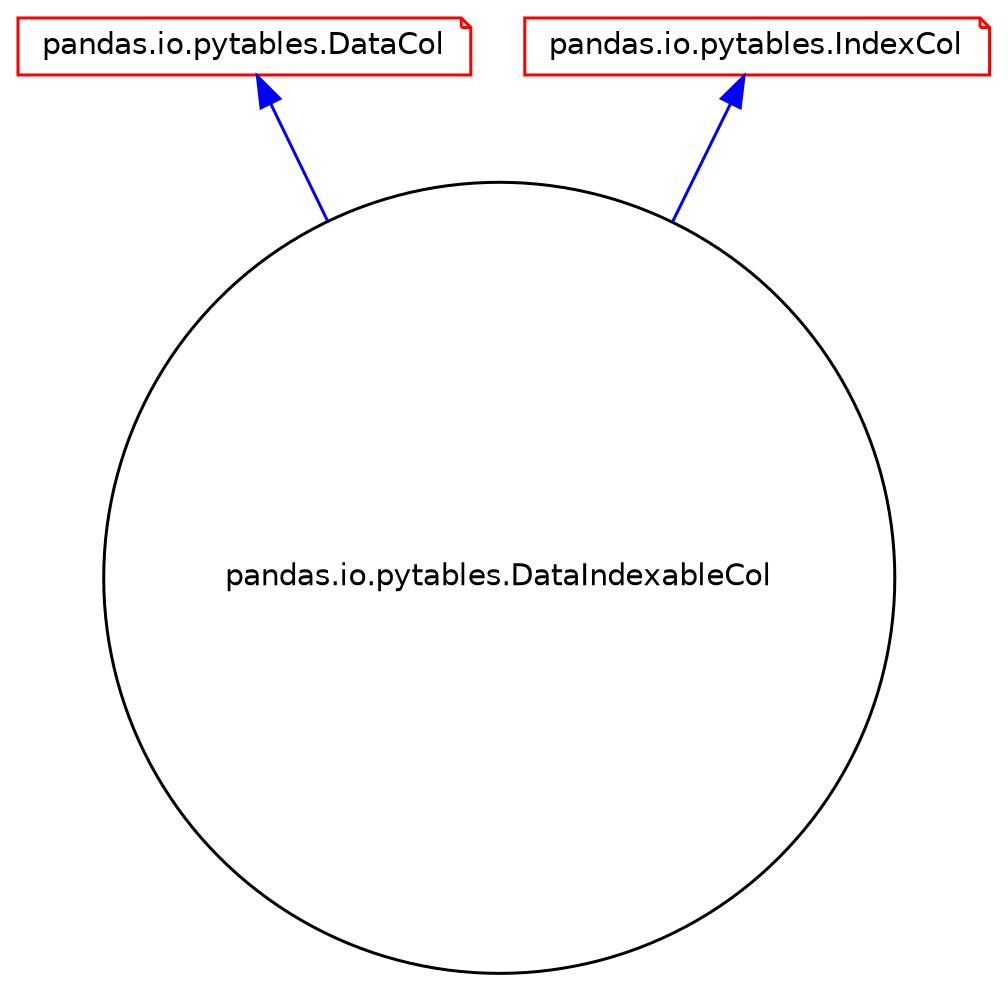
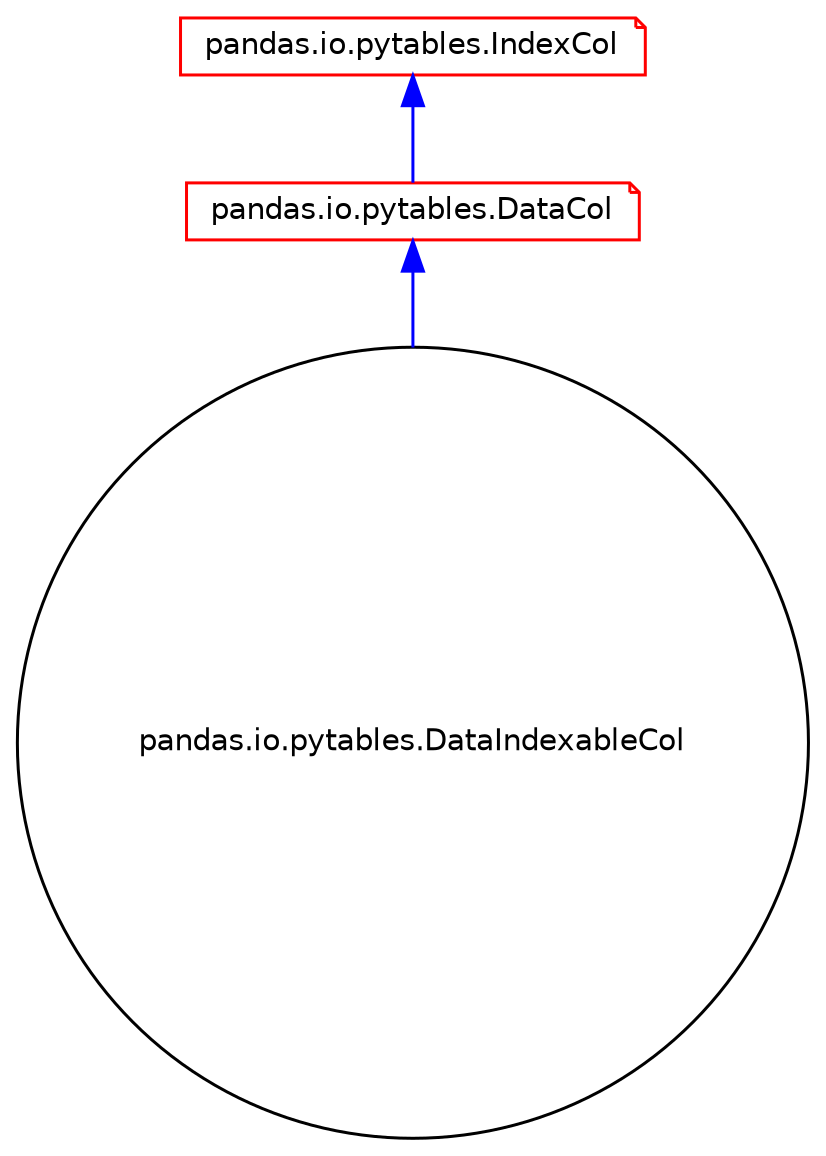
edge "pandas.io.pytables.DataIndexableCol" -> "pandas.io.pytables.IndexCol": now "pandas.io.pytables.DataCol" -> "pandas.io.pytables.IndexCol"
